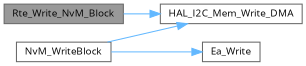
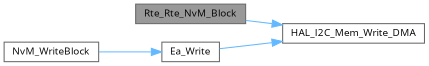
node "Rte_Write_NvM_Block": label "Rte_Write_NvM_Block" -> "Rte_Rte_NvM_Block"
edge "NvM_WriteBlock" -> "HAL_I2C_Mem_Write_DMA": now "Ea_Write" -> "HAL_I2C_Mem_Write_DMA"
